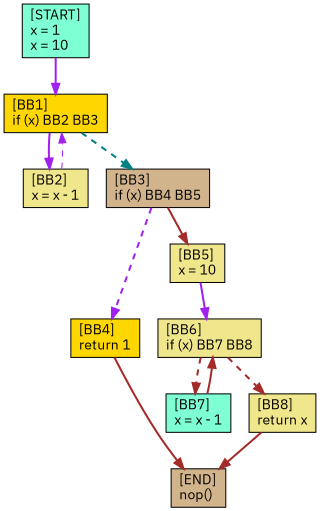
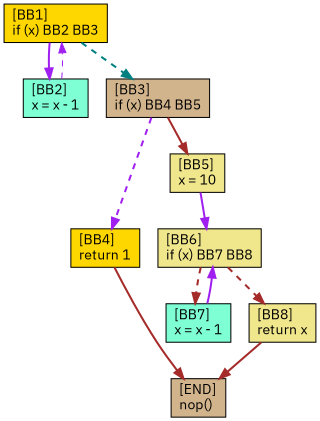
node "[START] x = 1 x = 10": removed
node "[BB2] x = x - 1": fillcolor khaki -> aquamarine
edge "[BB7] x = x - 1" -> "[BB6] if (x) BB7 BB8": color brown -> purple
